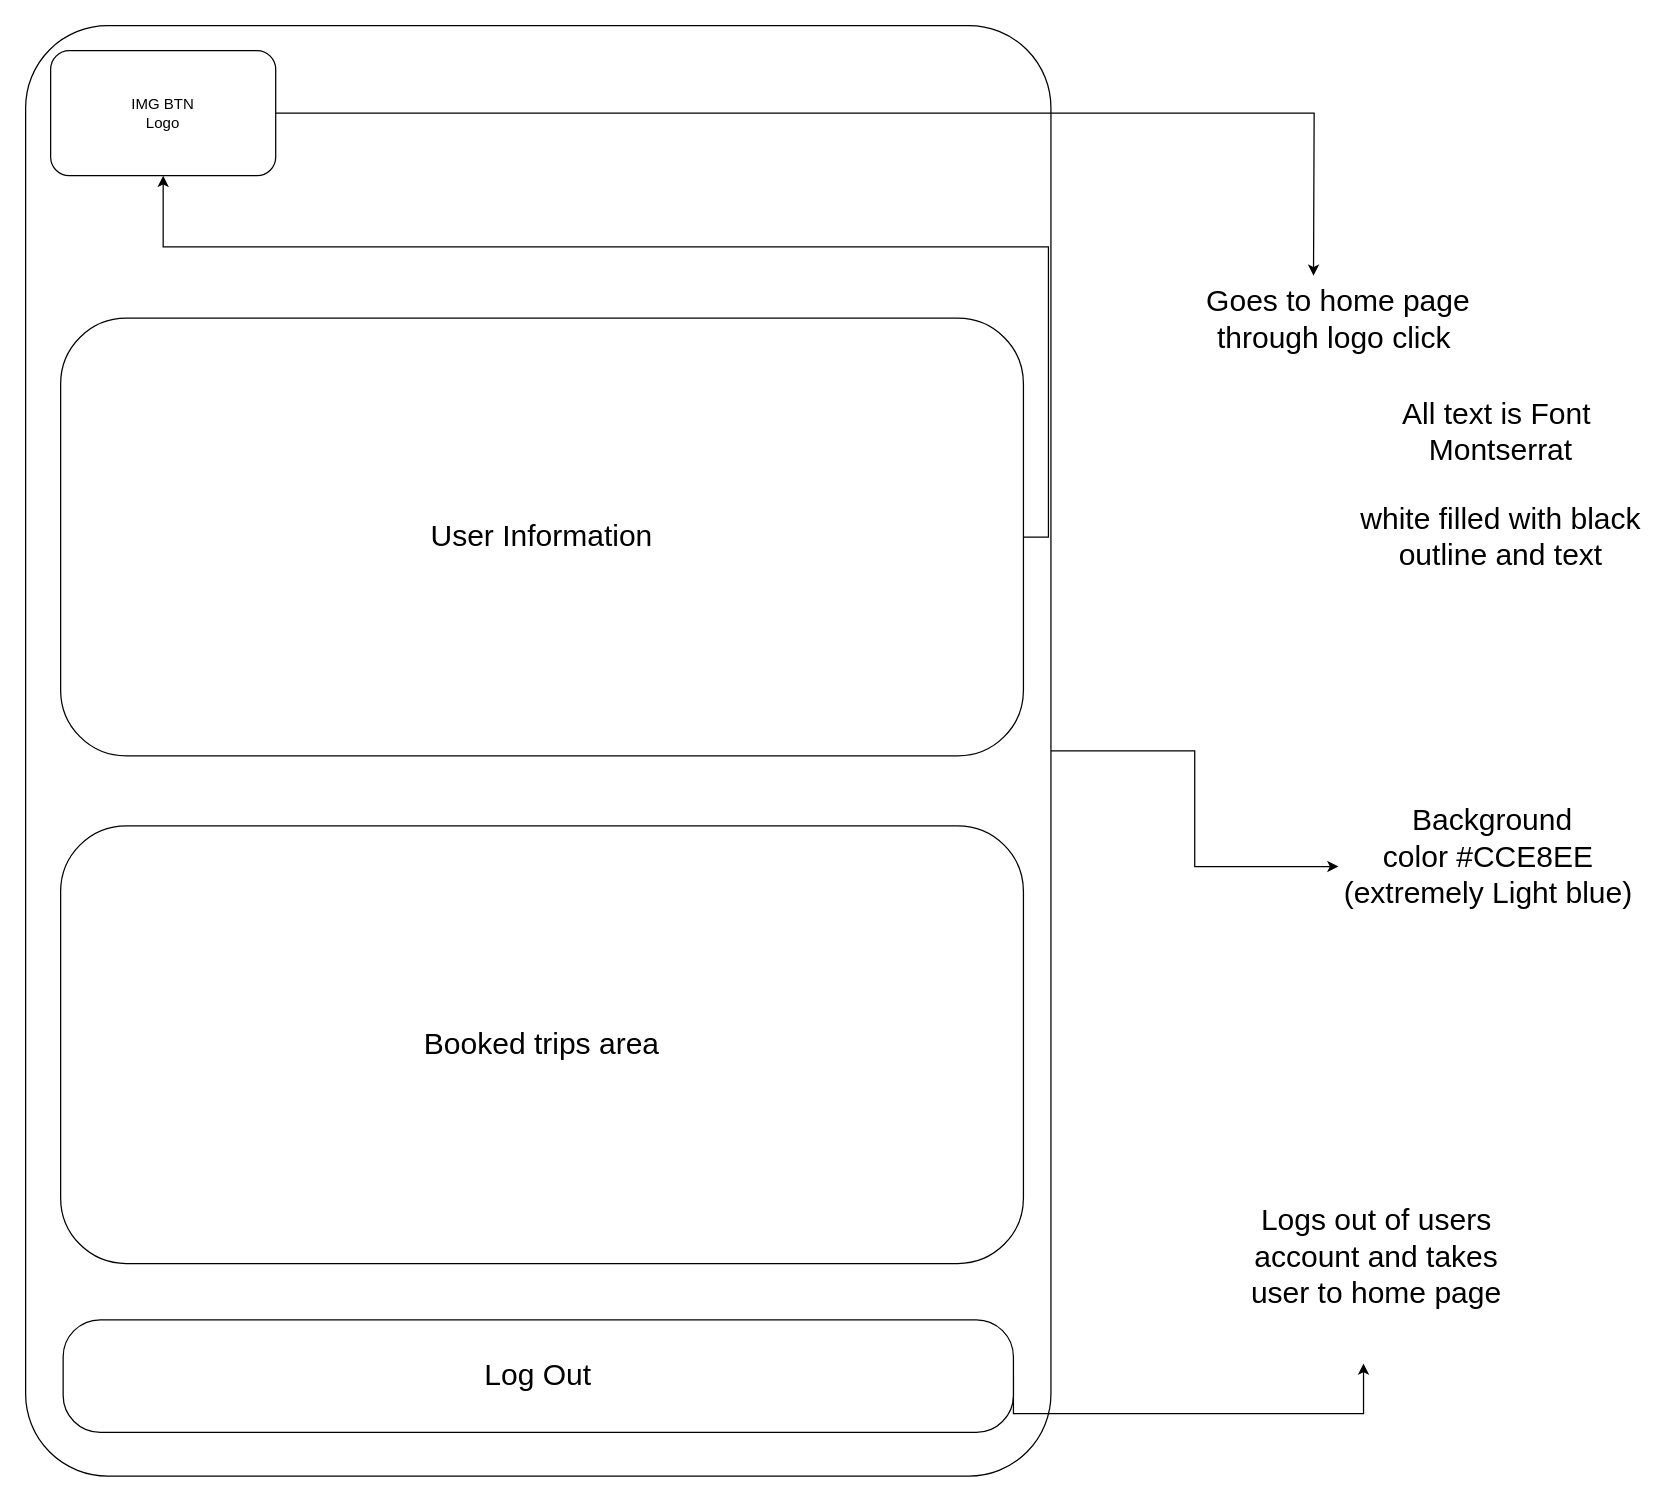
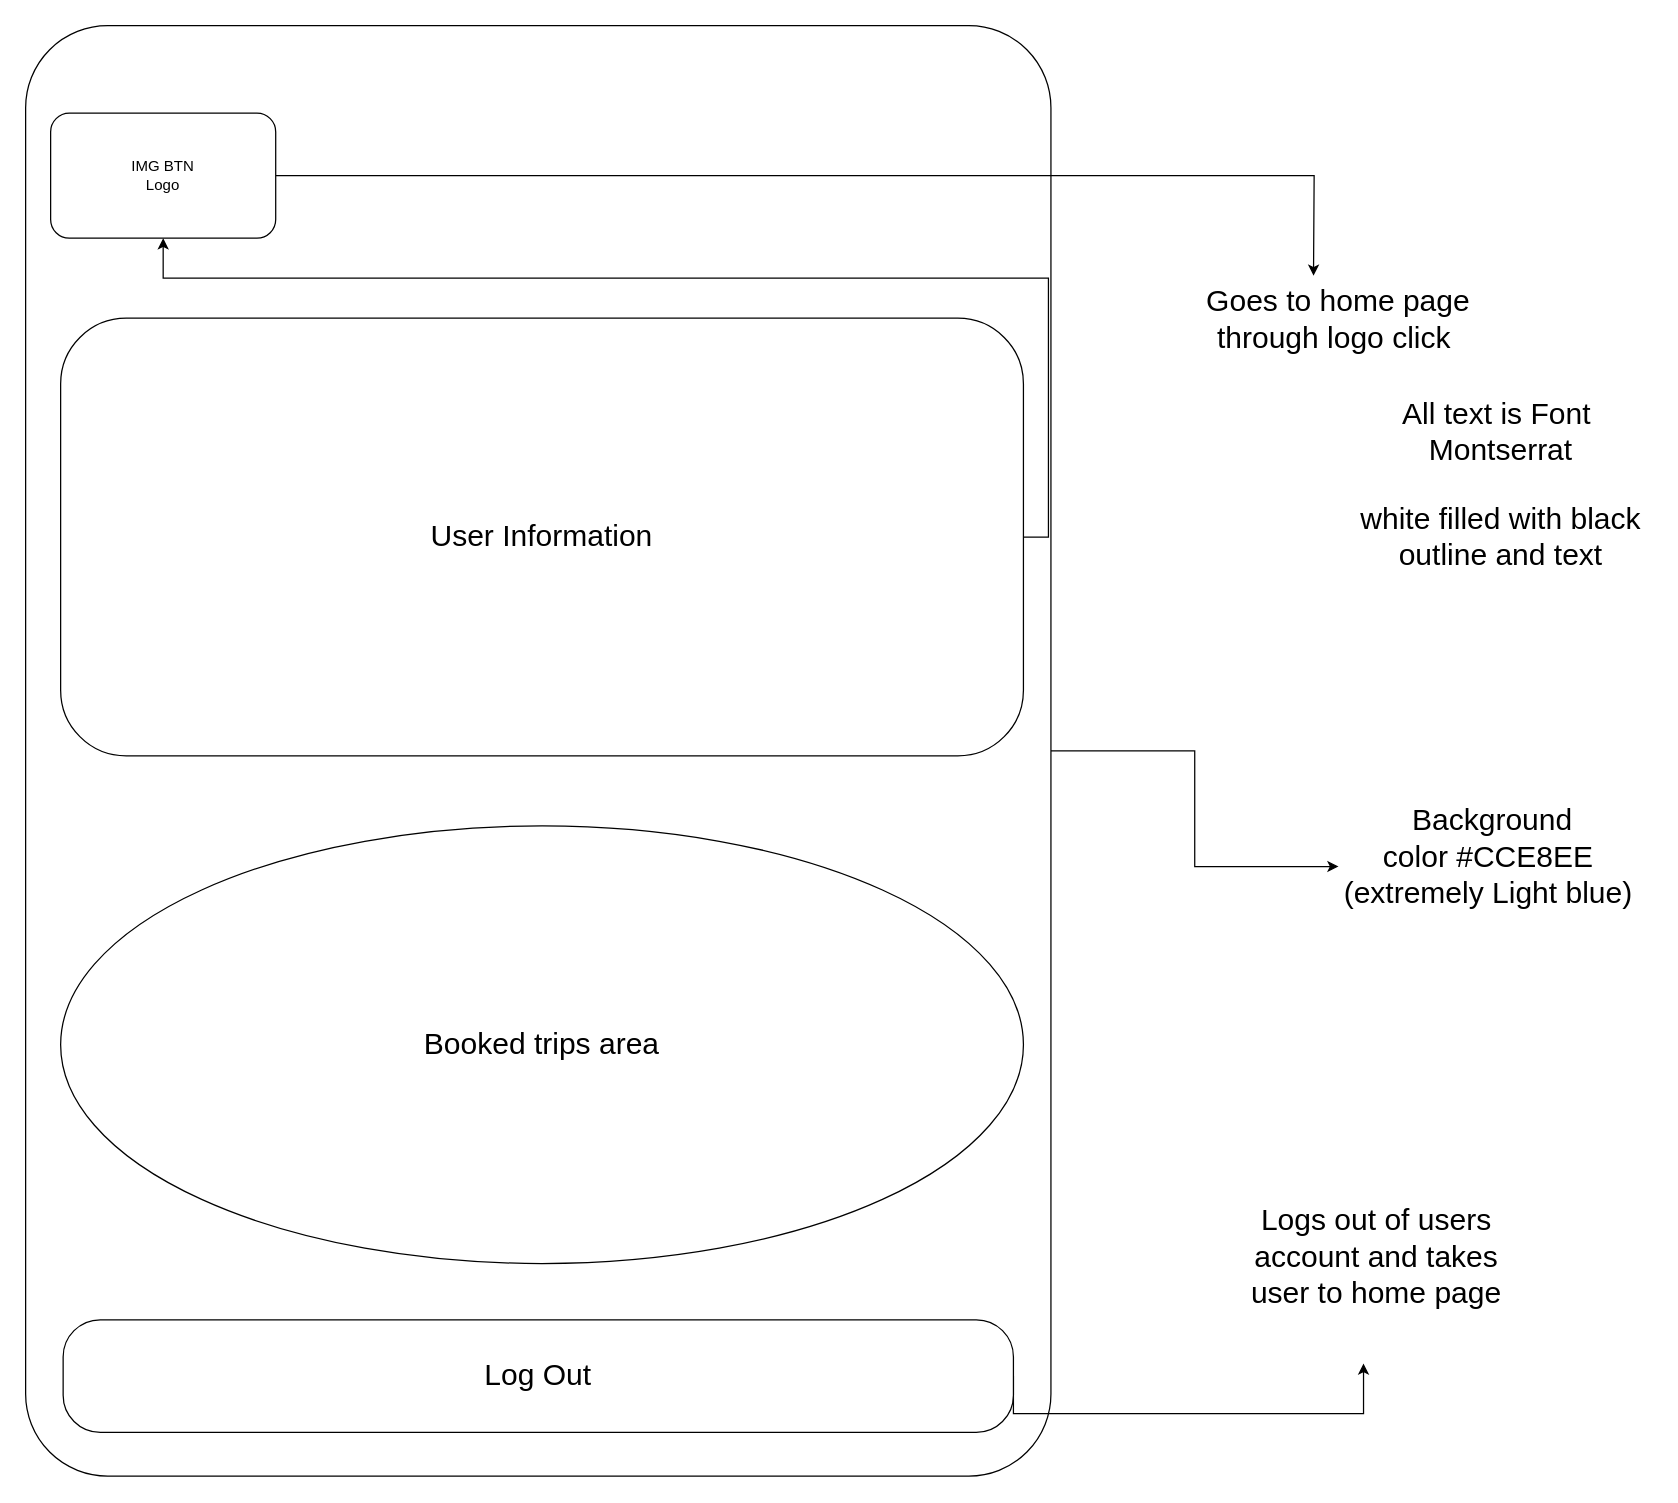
node "IMG BTN Logo": moved (163, 113) -> (163, 176)
node "Booked trips area": shape rounded rectangle -> ellipse
